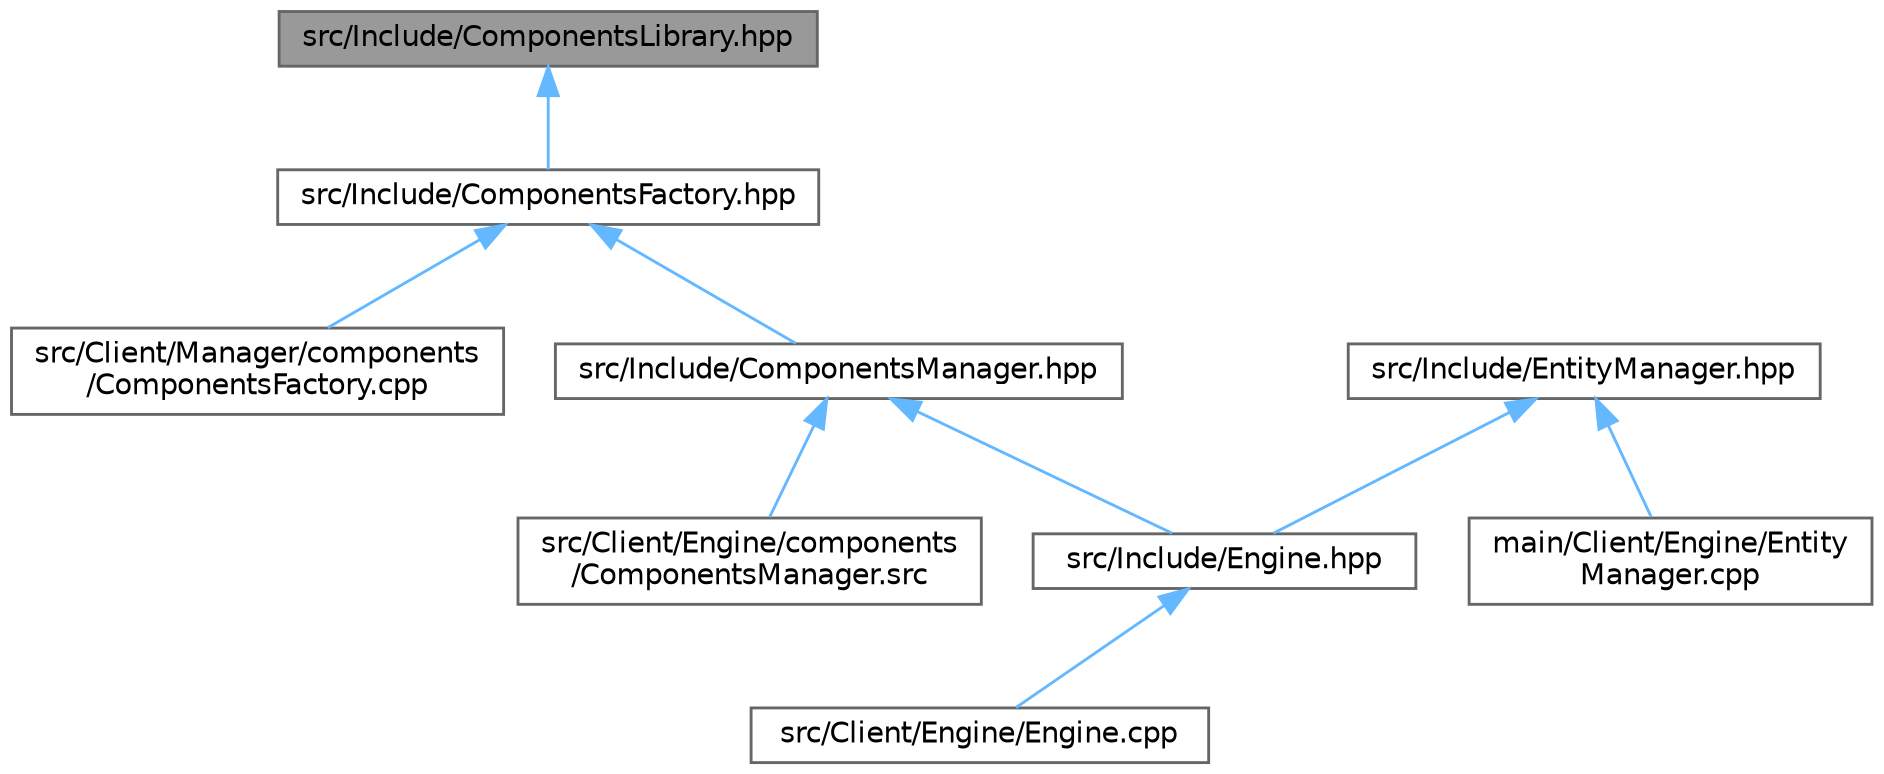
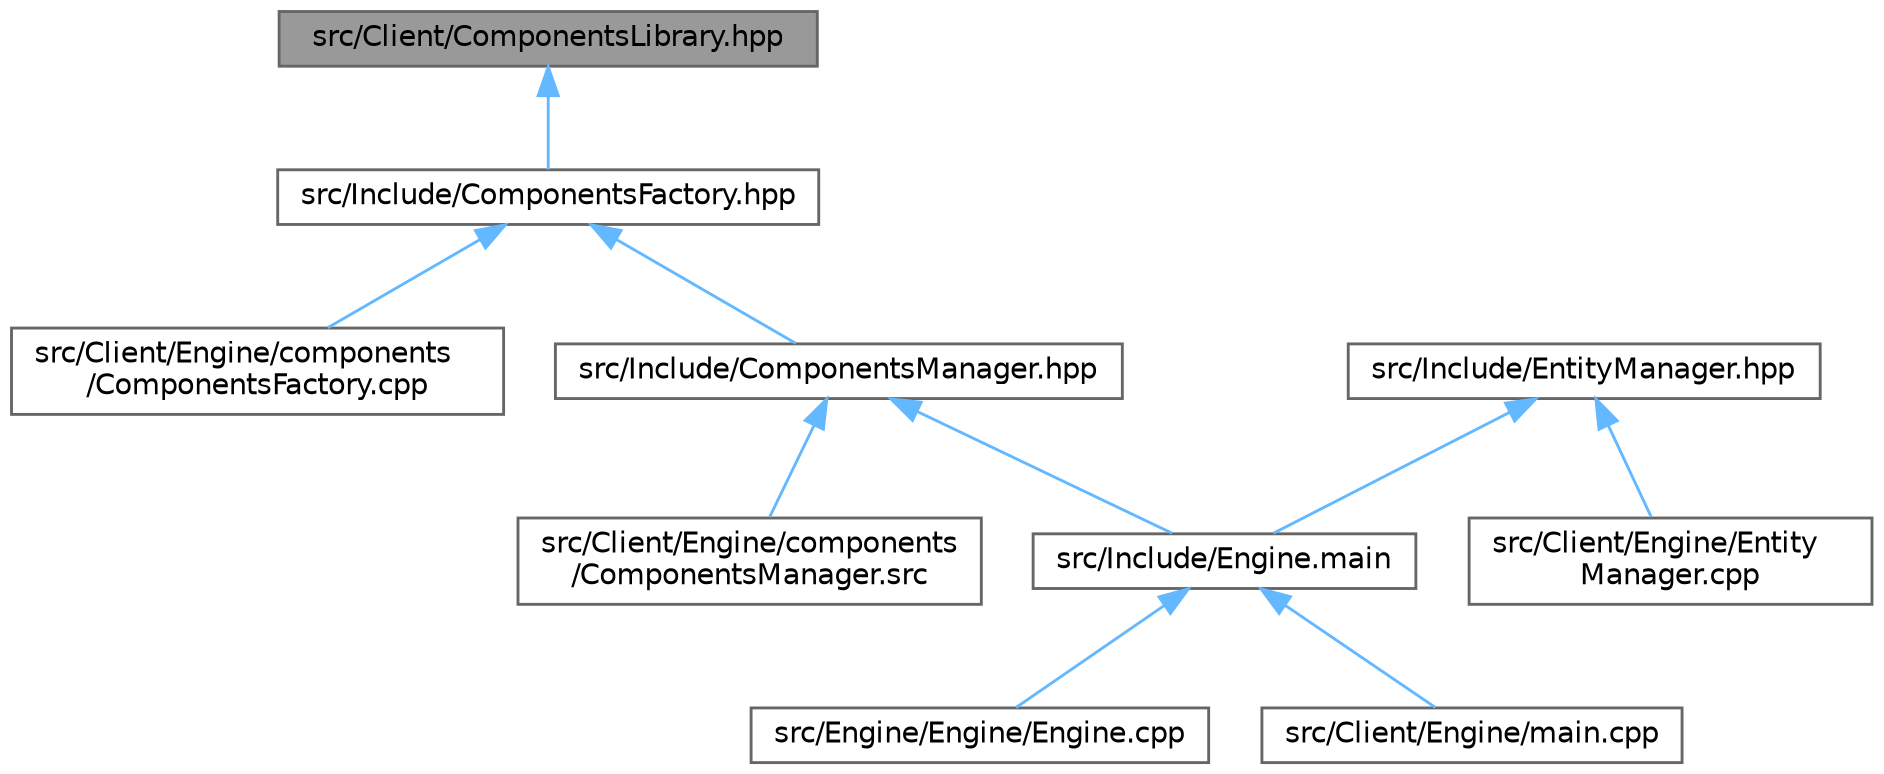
node "src/Include/ComponentsLibrary.hpp": label "src/Include/ComponentsLibrary.hpp" -> "src/Client/ComponentsLibrary.hpp"
node "src/Client/Manager/components /ComponentsFactory.cpp": label "src/Client/Manager/components /ComponentsFactory.cpp" -> "src/Client/Engine/components /ComponentsFactory.cpp"
node "src/Include/Engine.hpp": label "src/Include/Engine.hpp" -> "src/Include/Engine.main"
node "main/Client/Engine/Entity Manager.cpp": label "main/Client/Engine/Entity Manager.cpp" -> "src/Client/Engine/Entity Manager.cpp"
node "src/Client/Engine/Engine.cpp": label "src/Client/Engine/Engine.cpp" -> "src/Engine/Engine/Engine.cpp"
node "src/Client/Engine/main.cpp": added
